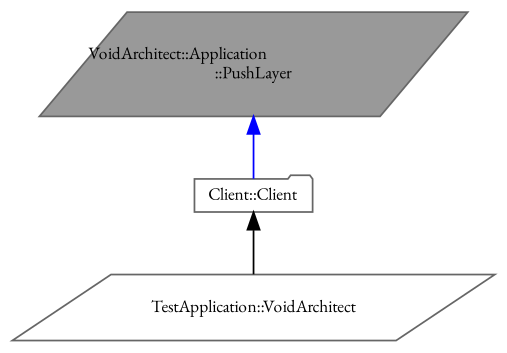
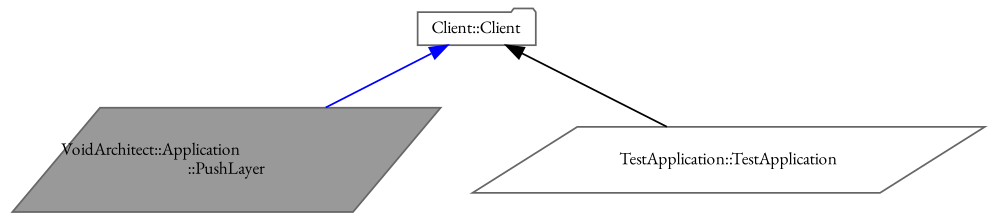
edge "Client::Client" -> "VoidArchitect::Application ::PushLayer": reversed
node "TestApplication::VoidArchitect": label "TestApplication::VoidArchitect" -> "TestApplication::TestApplication"
